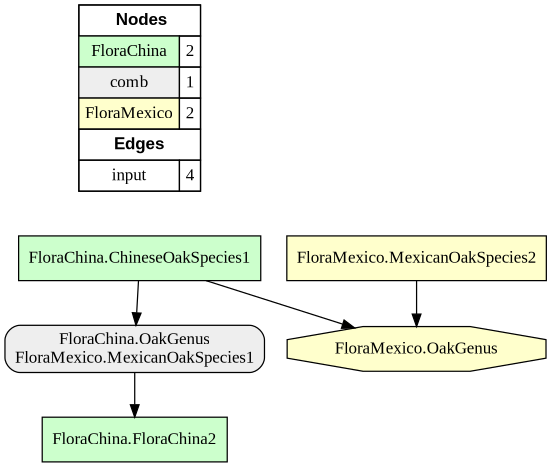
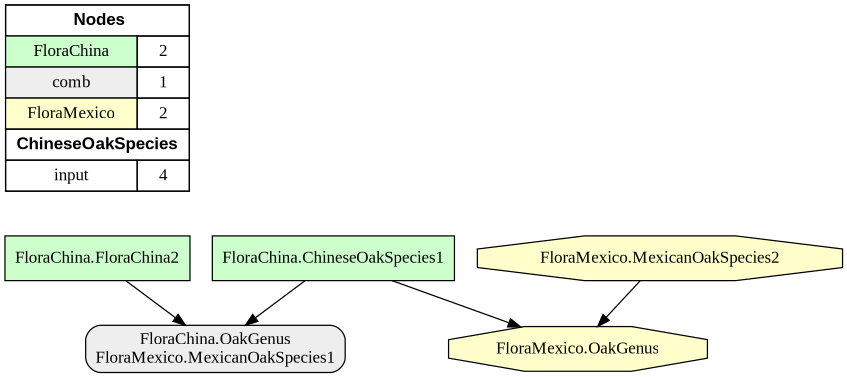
node "Nodes": text "Edges" -> "ChineseOakSpecies"
node "FloraMexico.MexicanOakSpecies2": shape box -> octagon
edge "FloraChina.OakGenus FloraMexico.MexicanOakSpecies1" -> "FloraChina.FloraChina2": reversed
